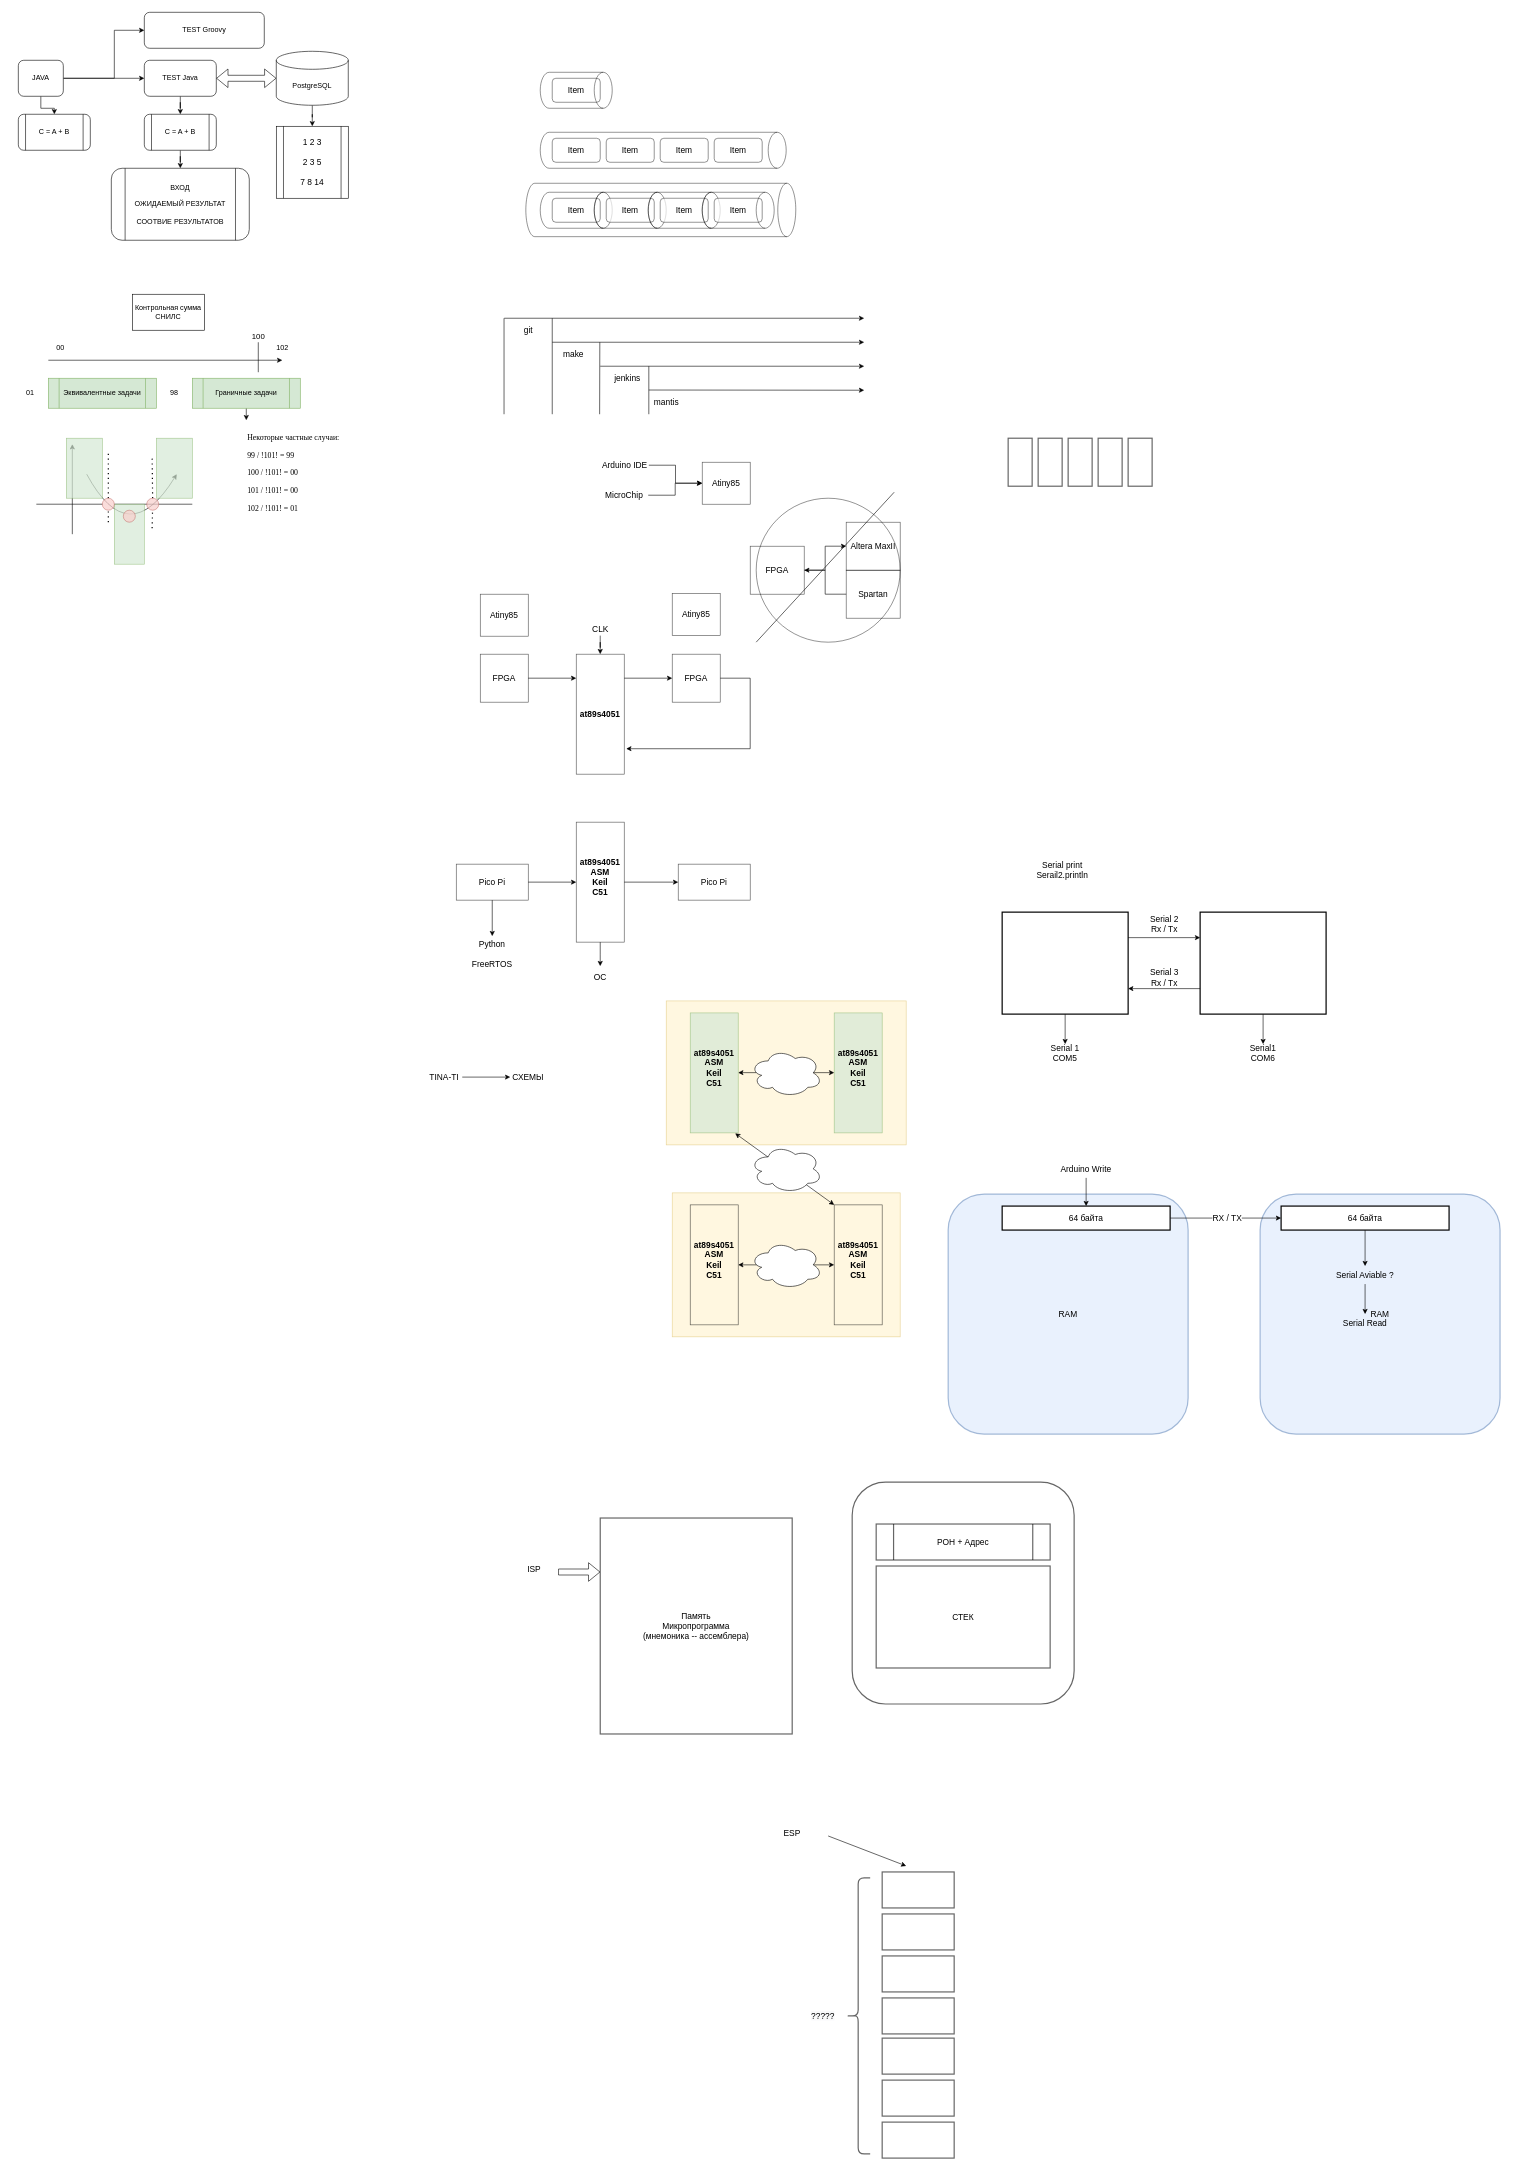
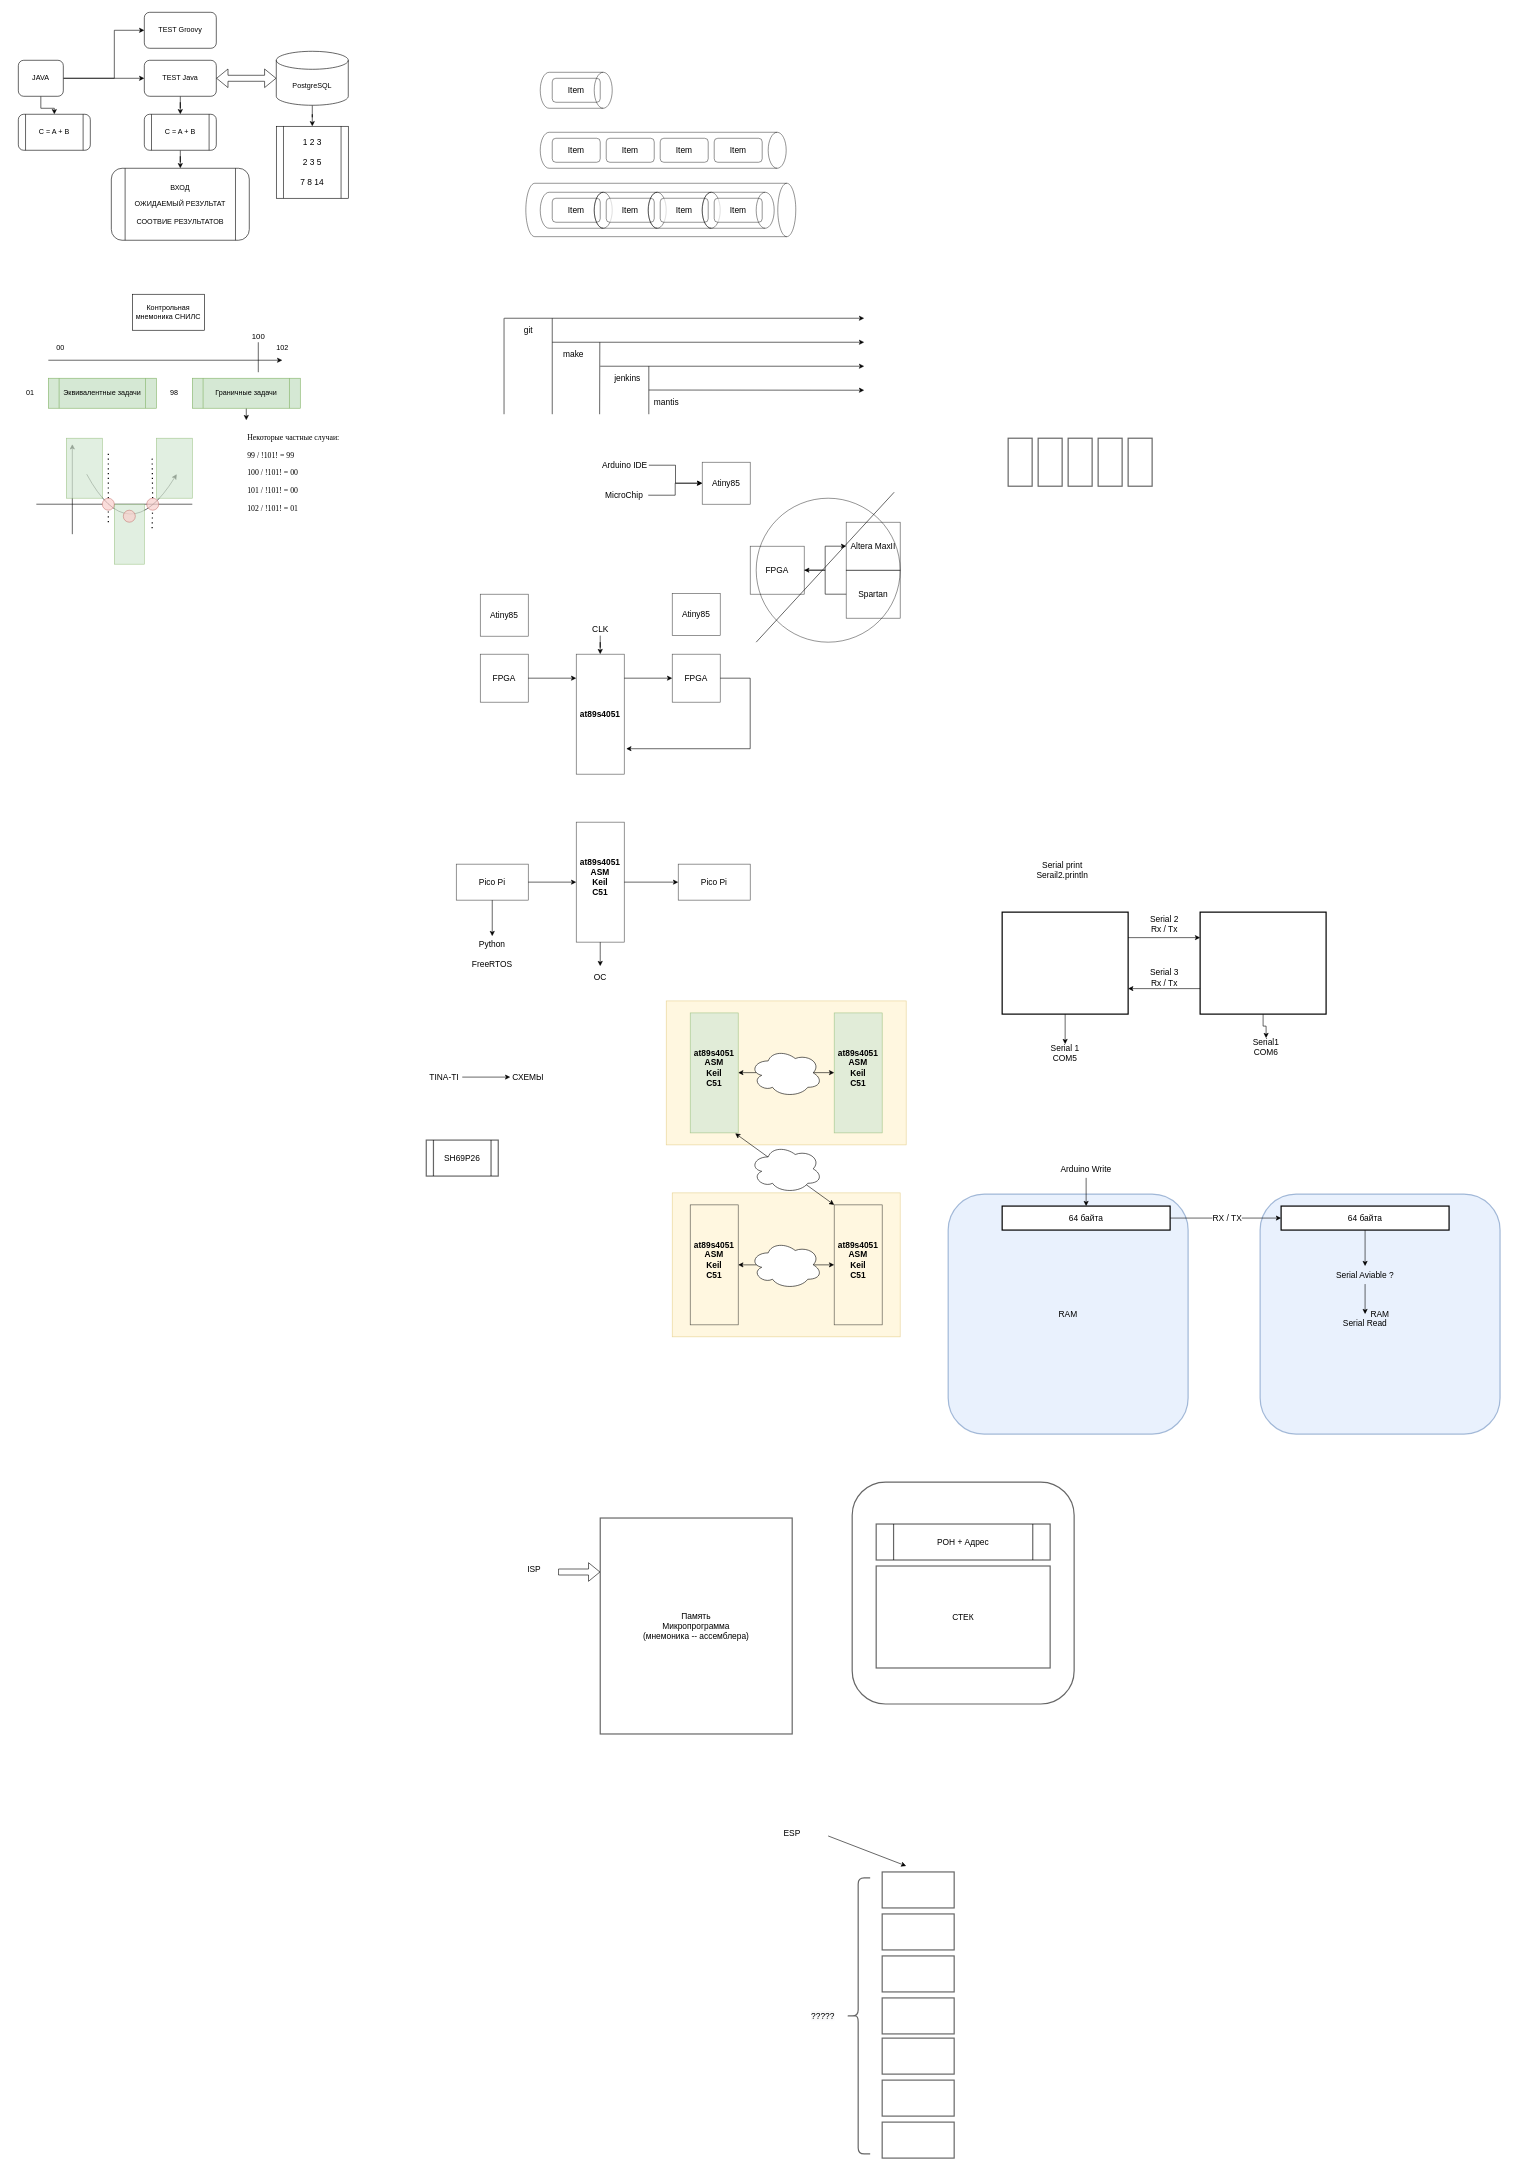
node "TEST Groovy": size 120x36 -> 72x36
node "Контрольная сумма СНИЛС": label "Контрольная сумма СНИЛС" -> "Контрольная мнемоника СНИЛС"
node "Serial1 COM6": moved (1263, 1053) -> (1266, 1047)
node "SH69P26": added
